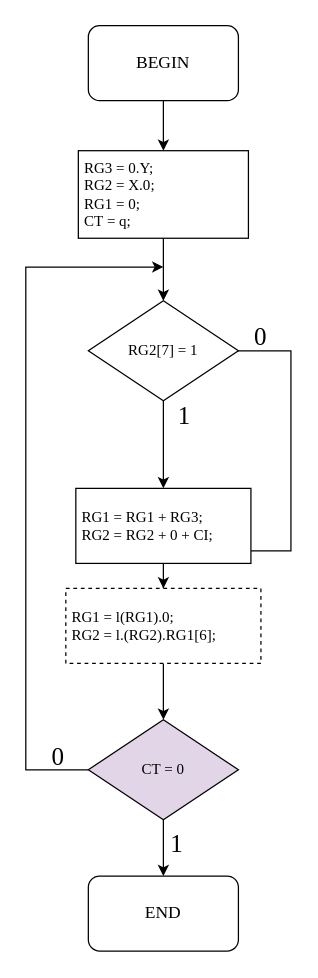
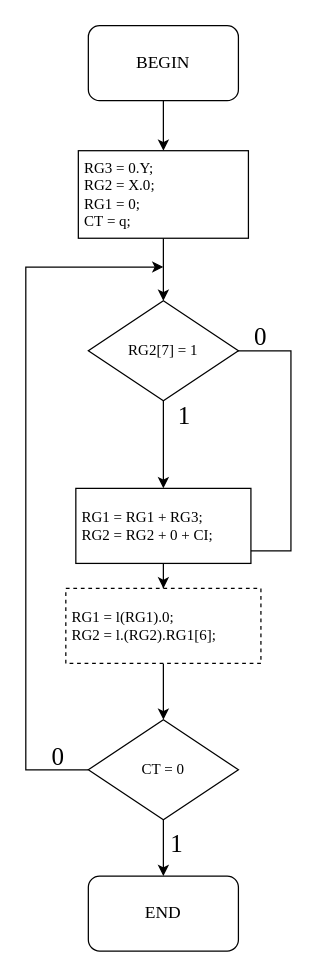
node "СТ = 0": fillcolor #e1d5e7 -> #ffffff
